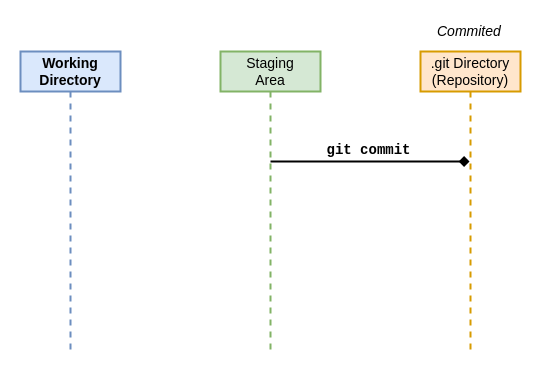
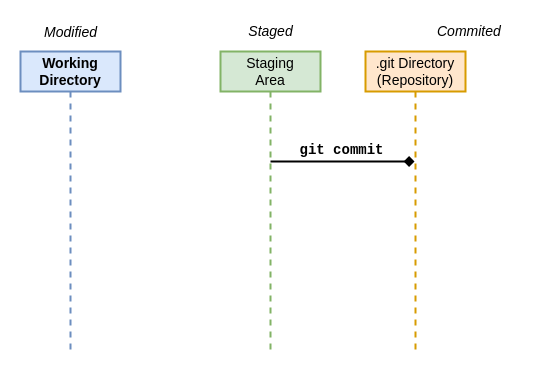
node "Staged": added
node "Modified": added
node ".git Directory (Repository)": moved (471, 202) -> (416, 202)
